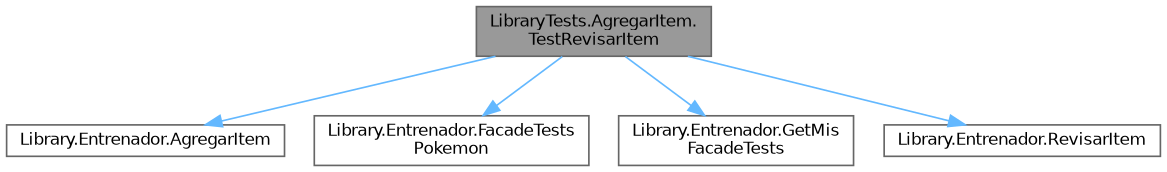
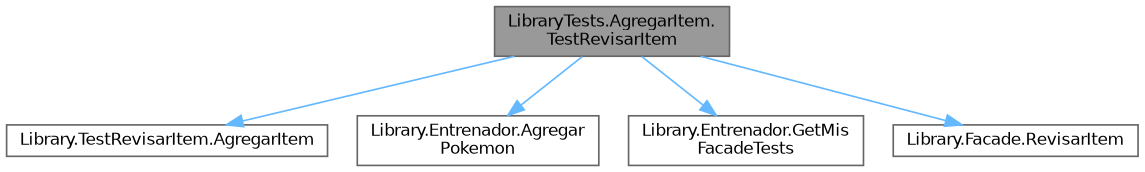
node "Library.Entrenador.AgregarItem": label "Library.Entrenador.AgregarItem" -> "Library.TestRevisarItem.AgregarItem"
node "Library.Entrenador.FacadeTests Pokemon": label "Library.Entrenador.FacadeTests Pokemon" -> "Library.Entrenador.Agregar Pokemon"
node "Library.Entrenador.RevisarItem": label "Library.Entrenador.RevisarItem" -> "Library.Facade.RevisarItem"
